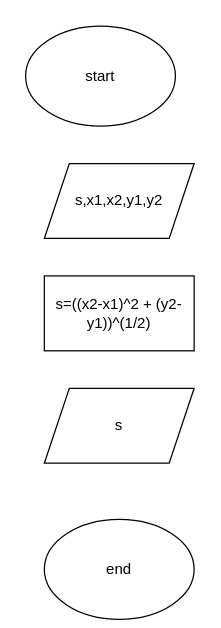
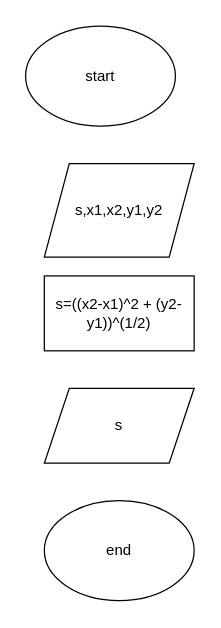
node "s,x1,x2,y1,y2": size 150x75 -> 150x94
node "end": moved (119, 569) -> (119, 551)
